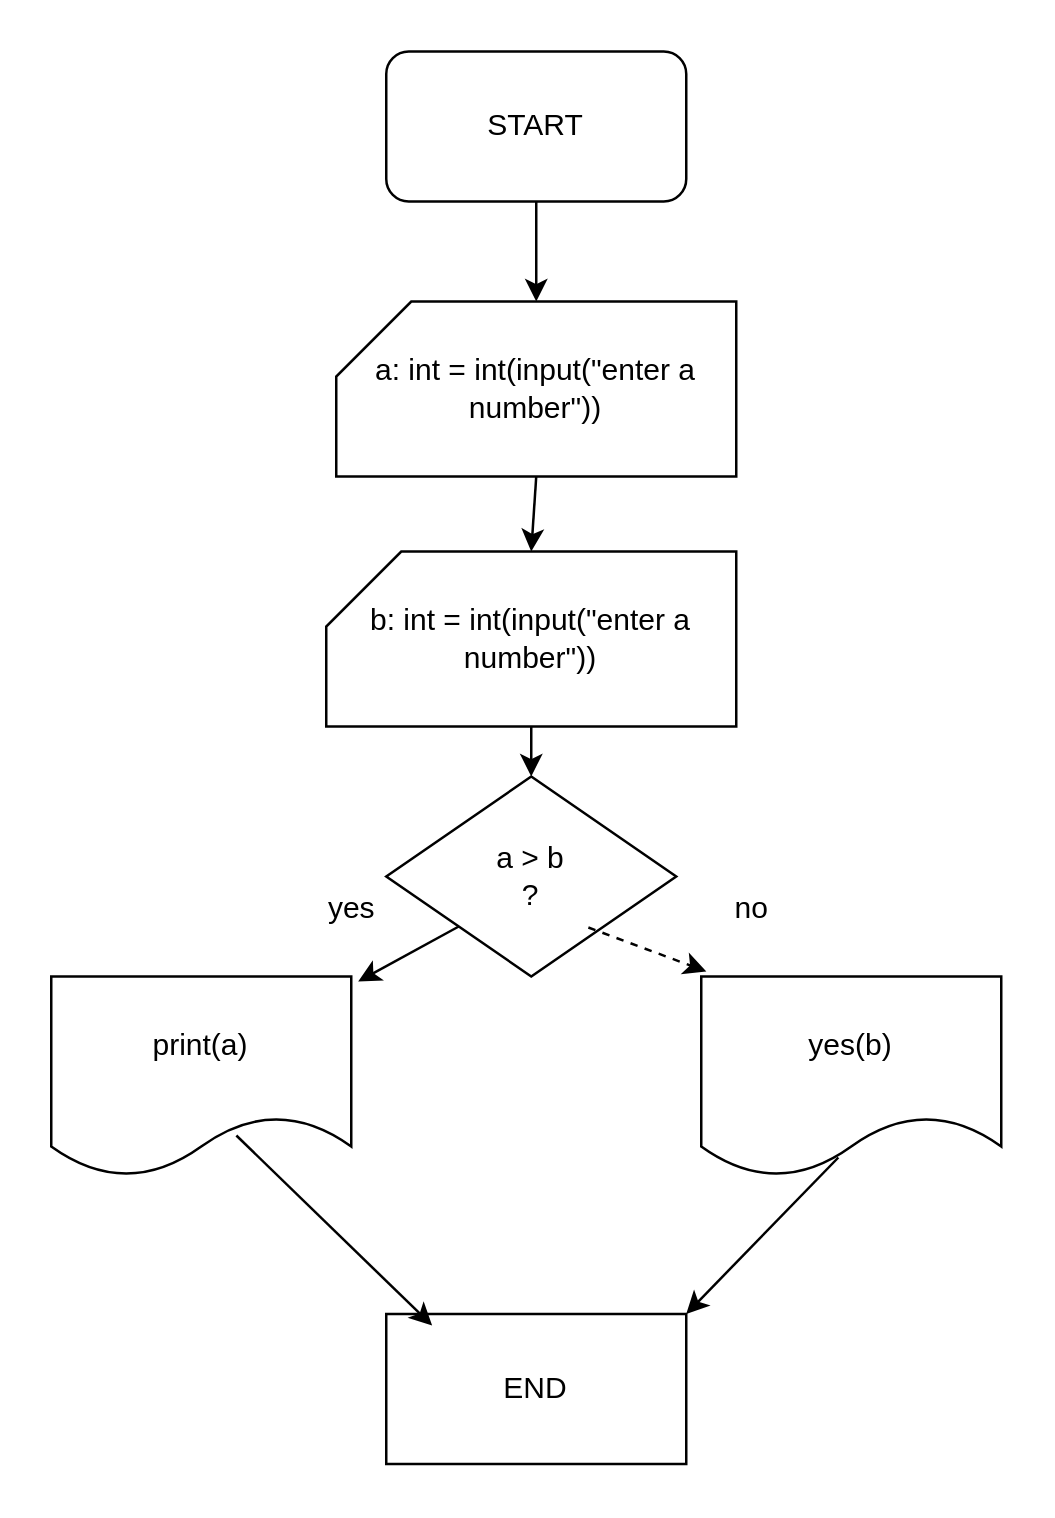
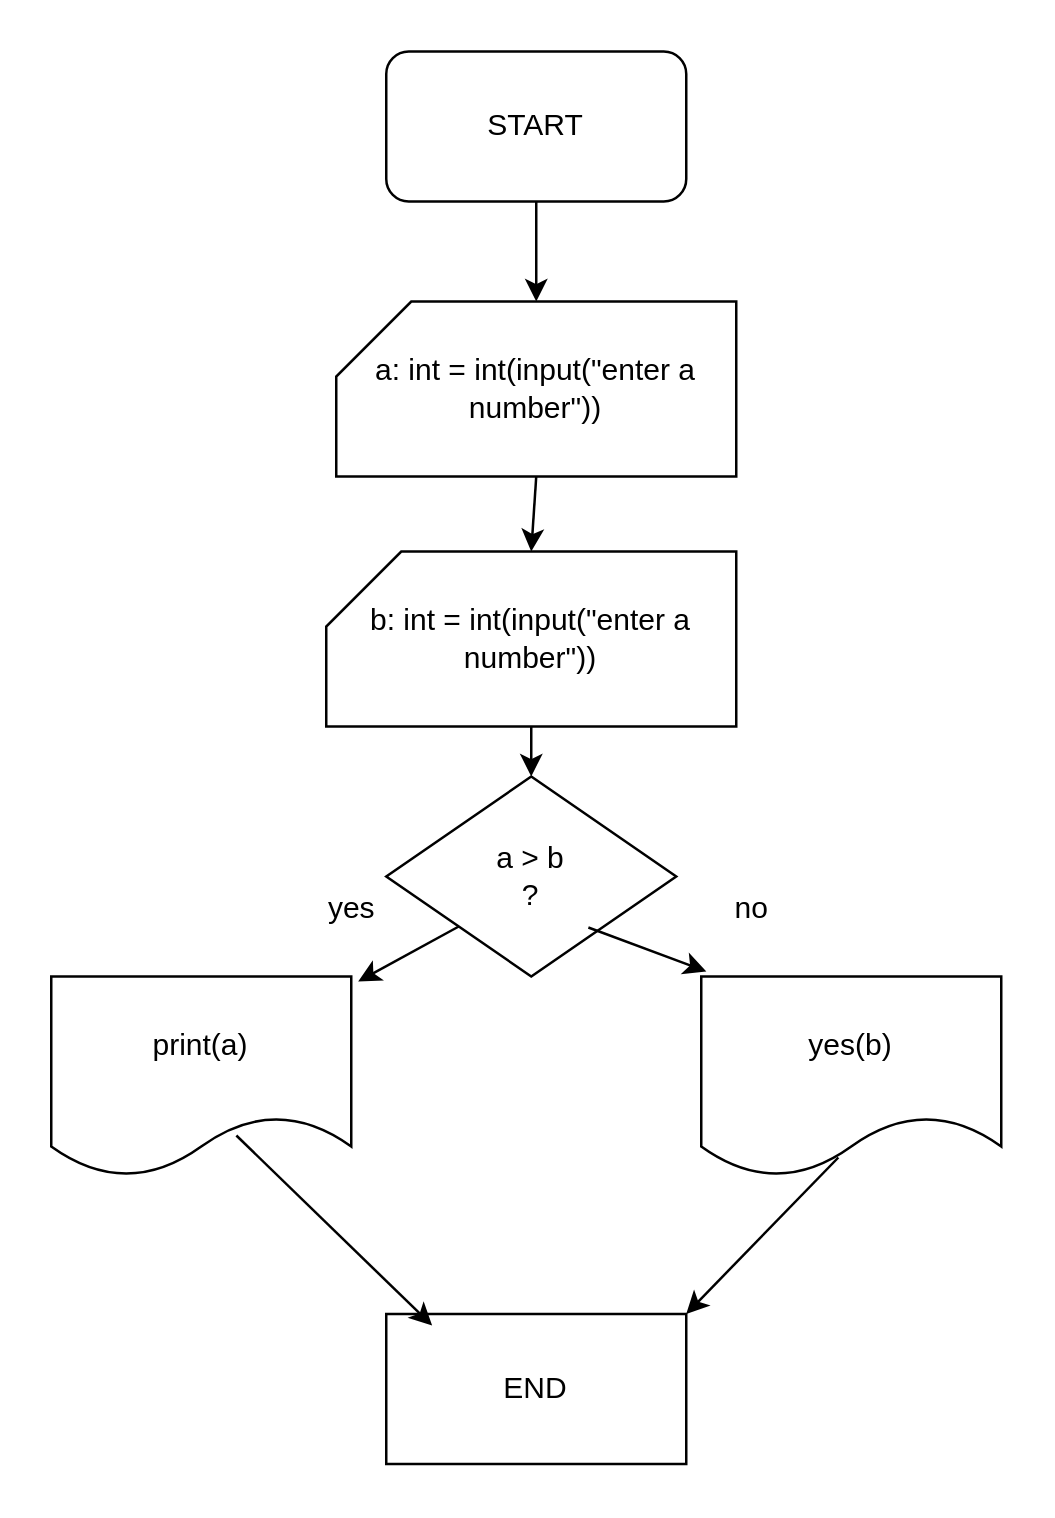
edge "a > b ?" -> "yes(b)": style dashed -> solid
